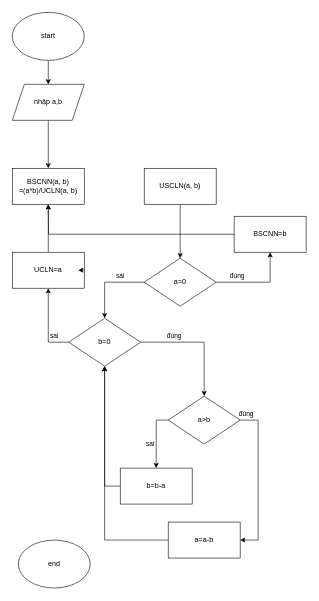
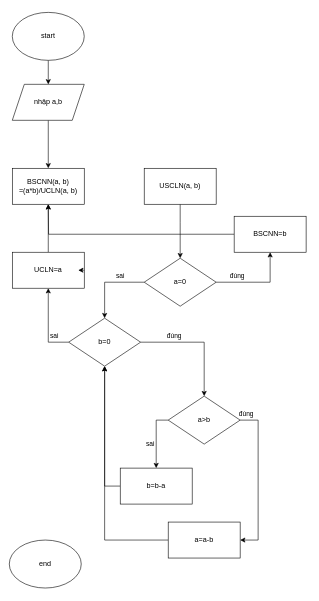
node "end": moved (54, 564) -> (45, 564)
